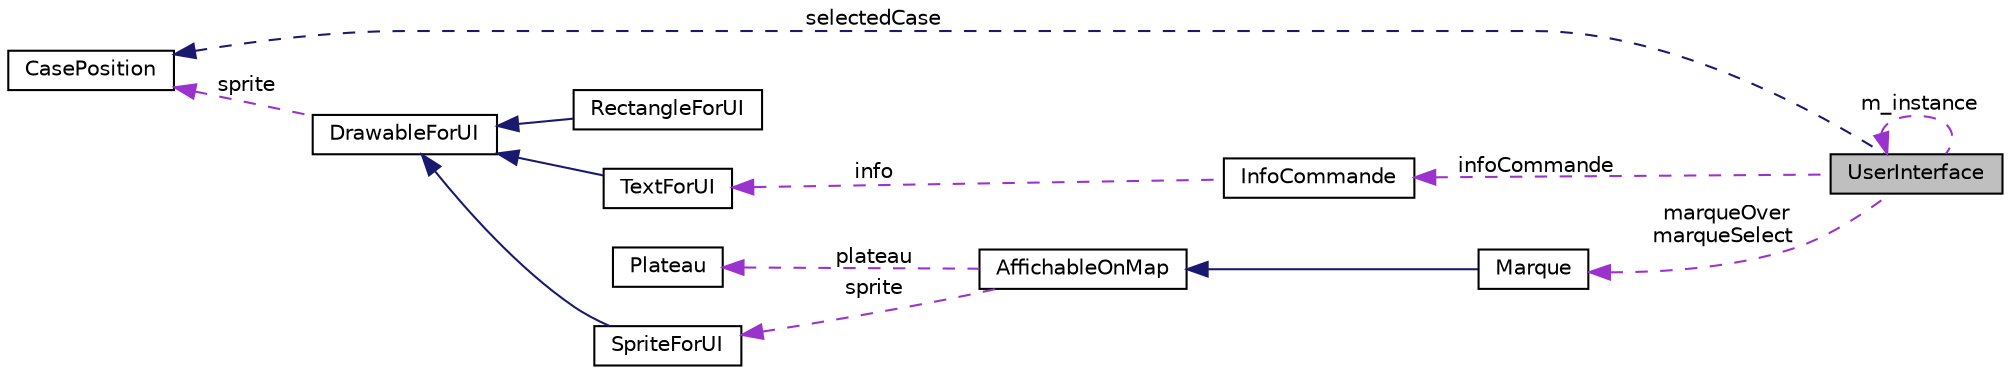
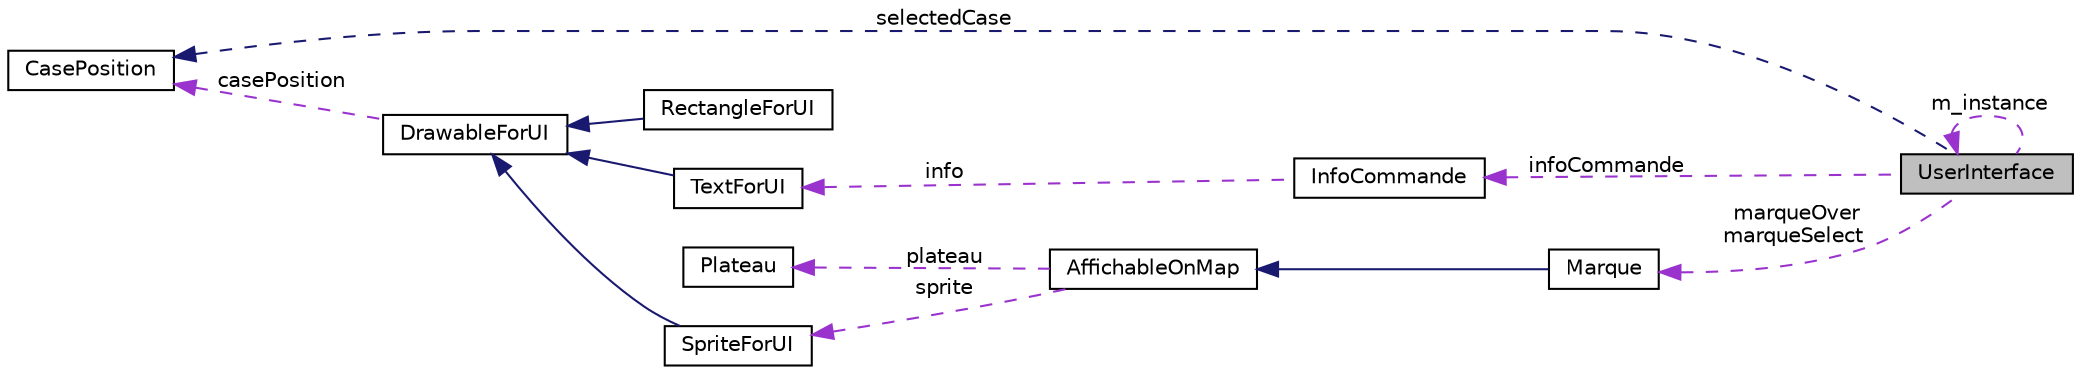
edge "DrawableForUI" -> "CasePosition": label " sprite" -> " casePosition"
